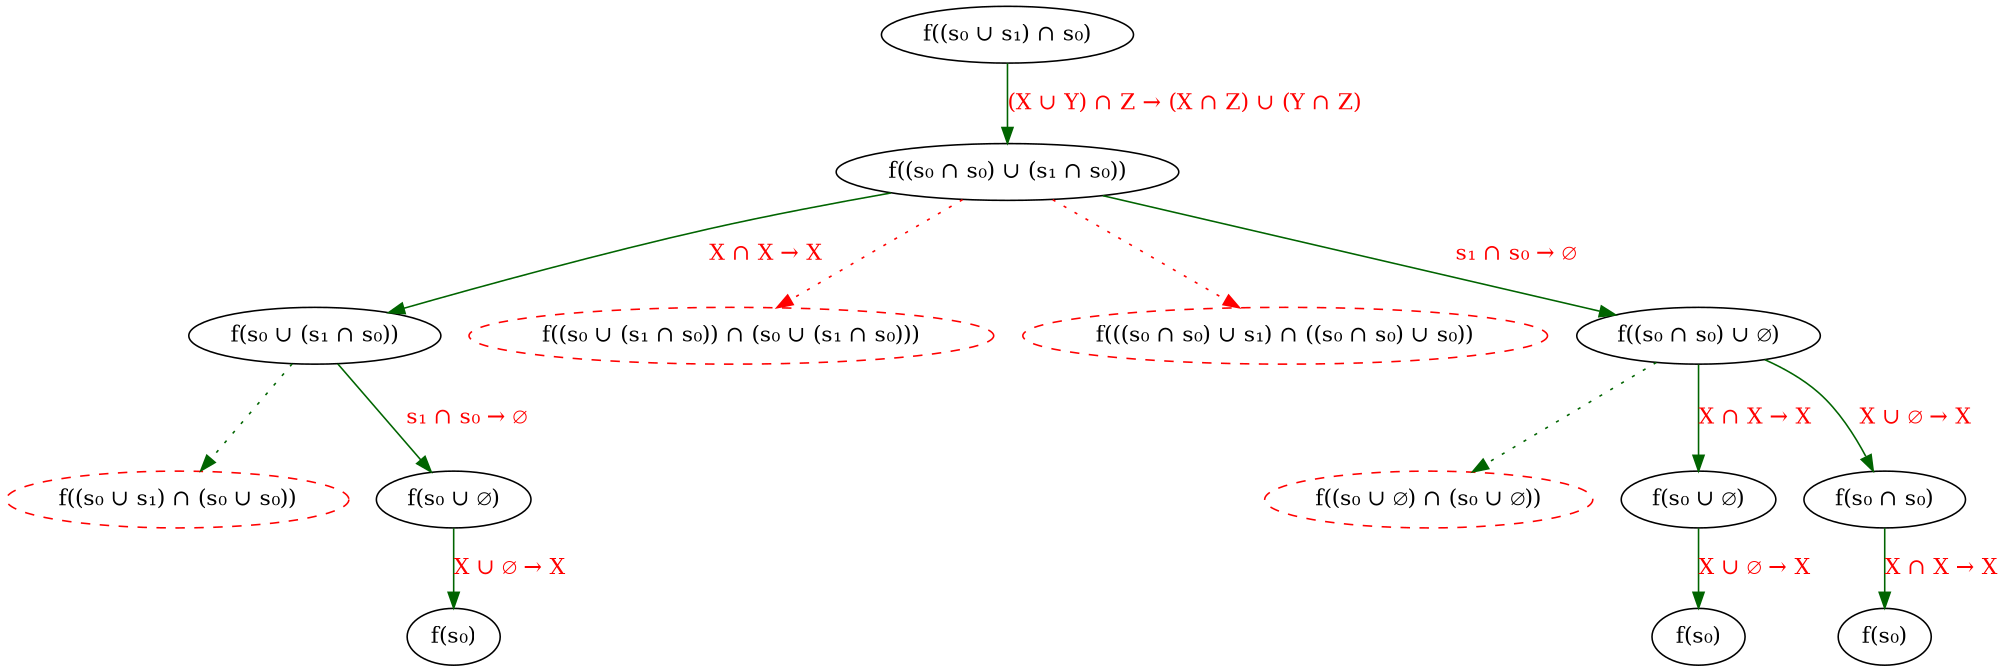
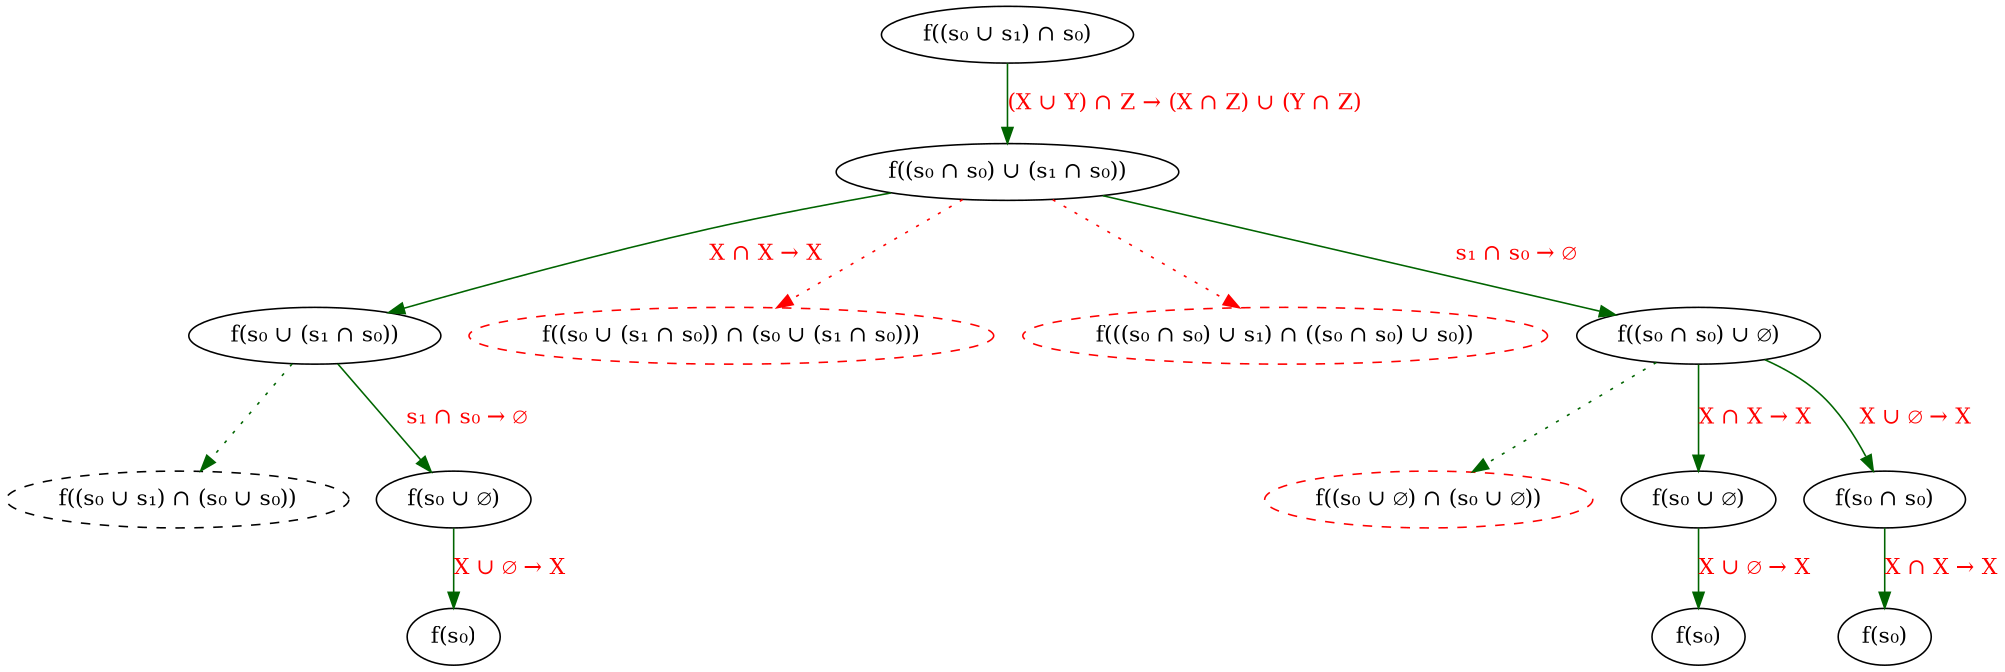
node "f((s₀ ∪ s₁) ∩ (s₀ ∪ s₀))": color red -> black
